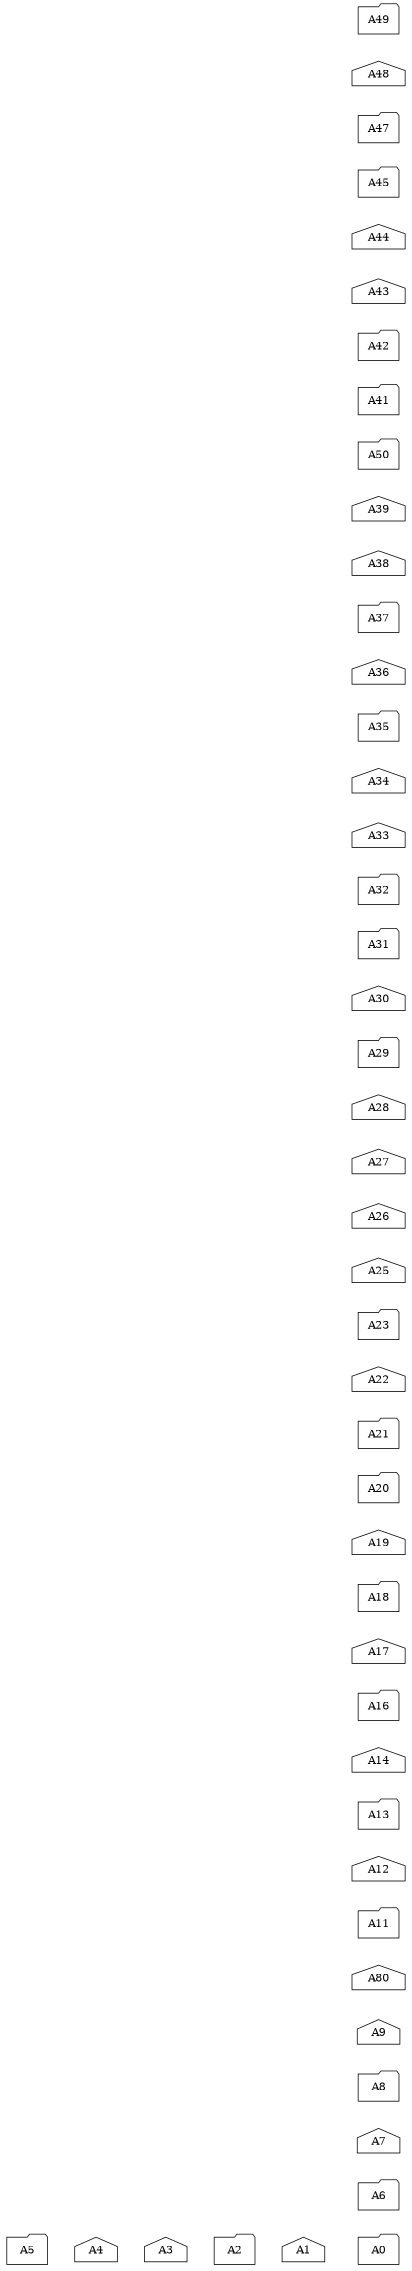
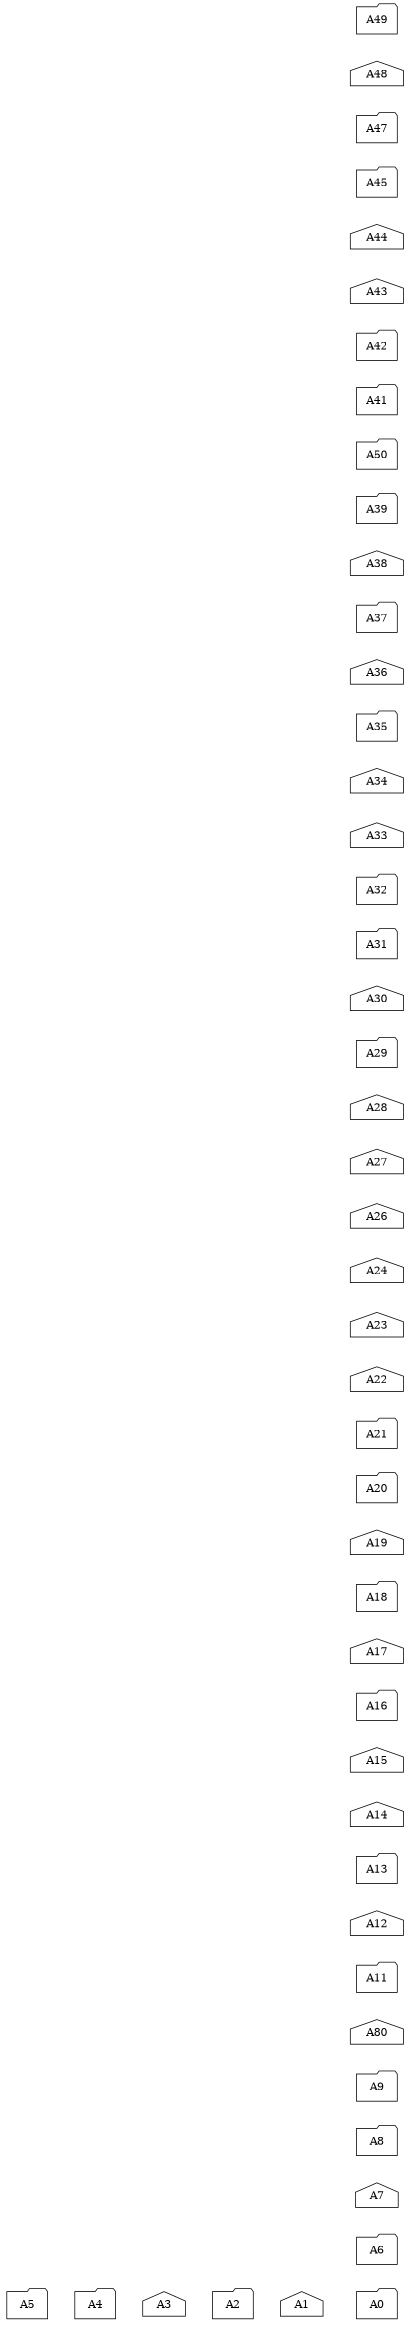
node "A39": shape house -> folder
node "A25": label "A25" -> "A24"
node "A23": shape folder -> house
node "A15": added
node "A9": shape house -> folder
node "A4": shape house -> folder
